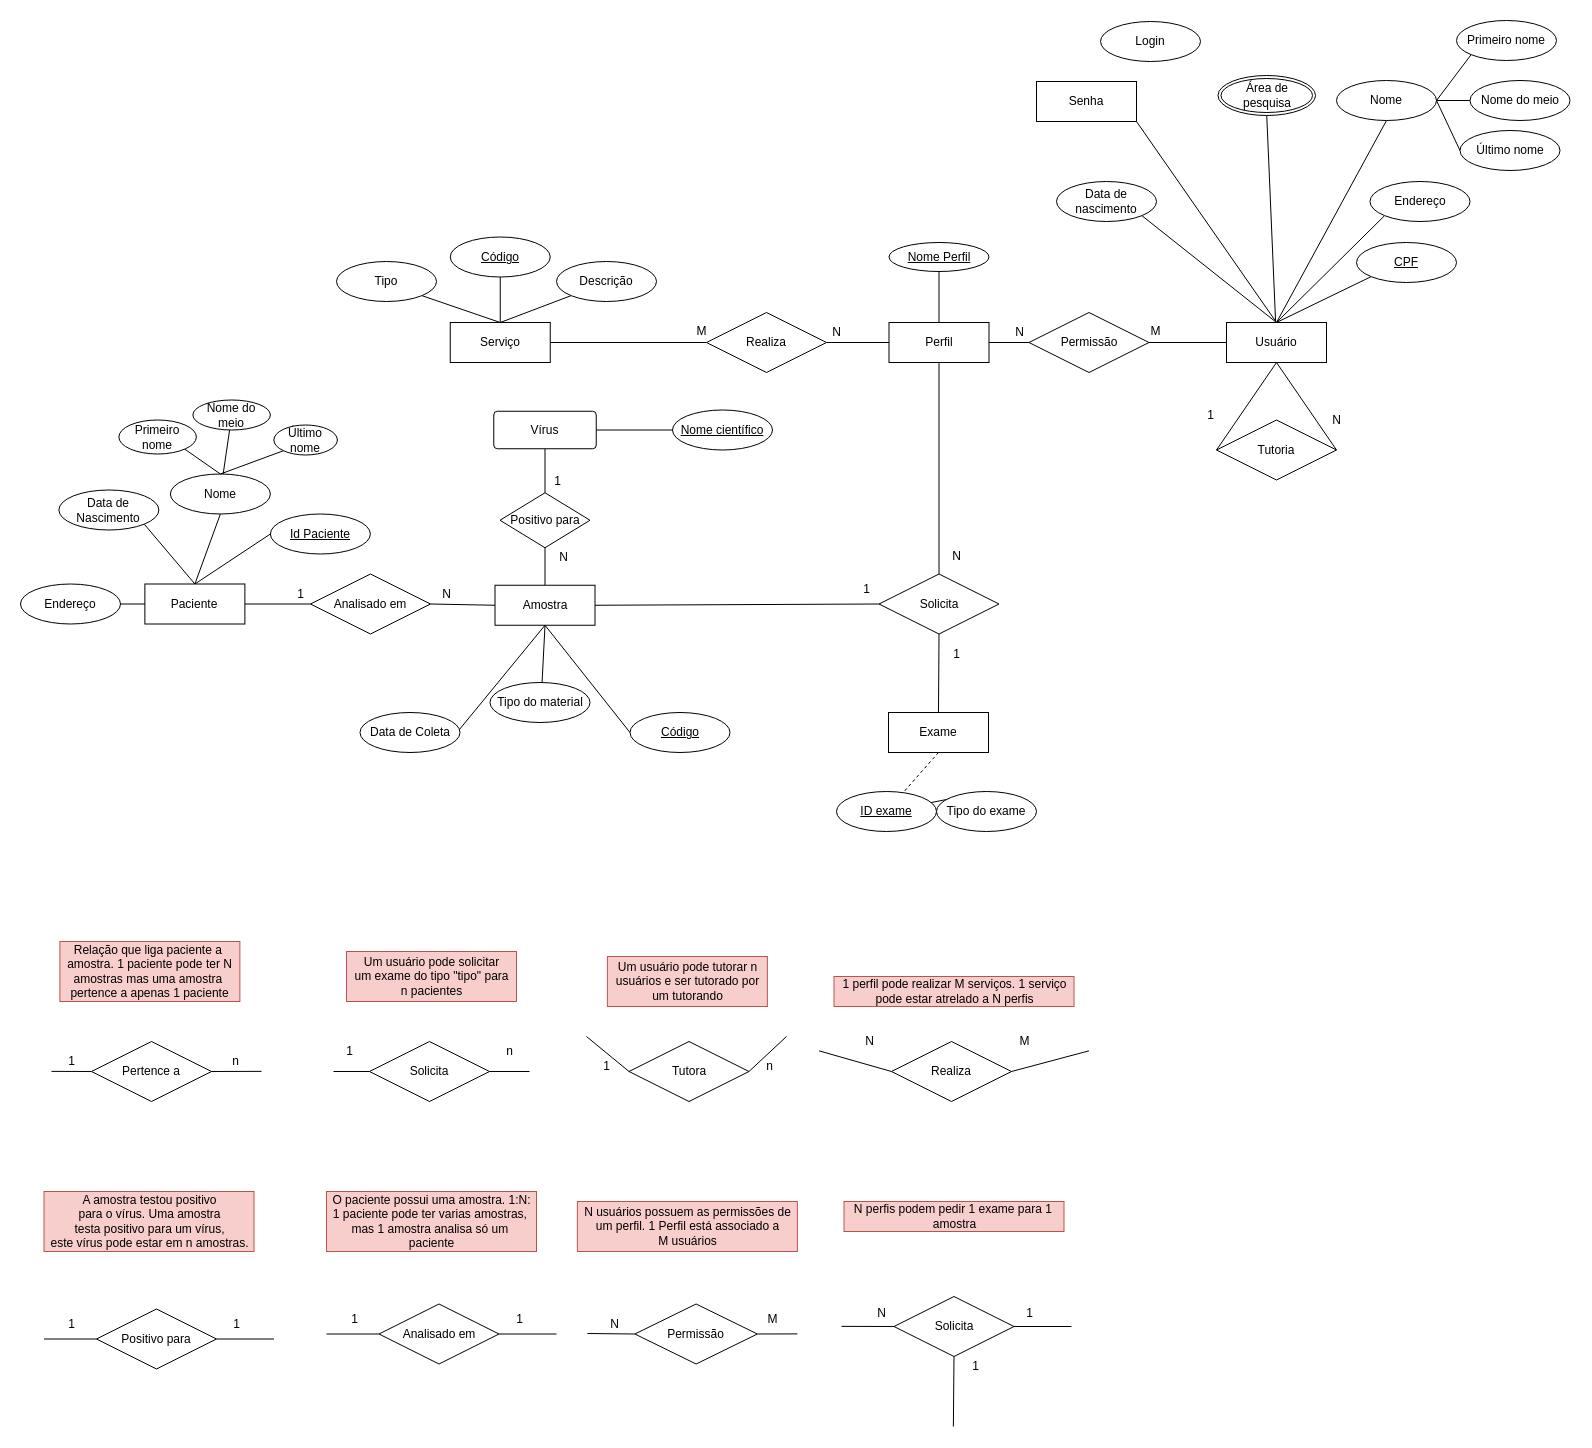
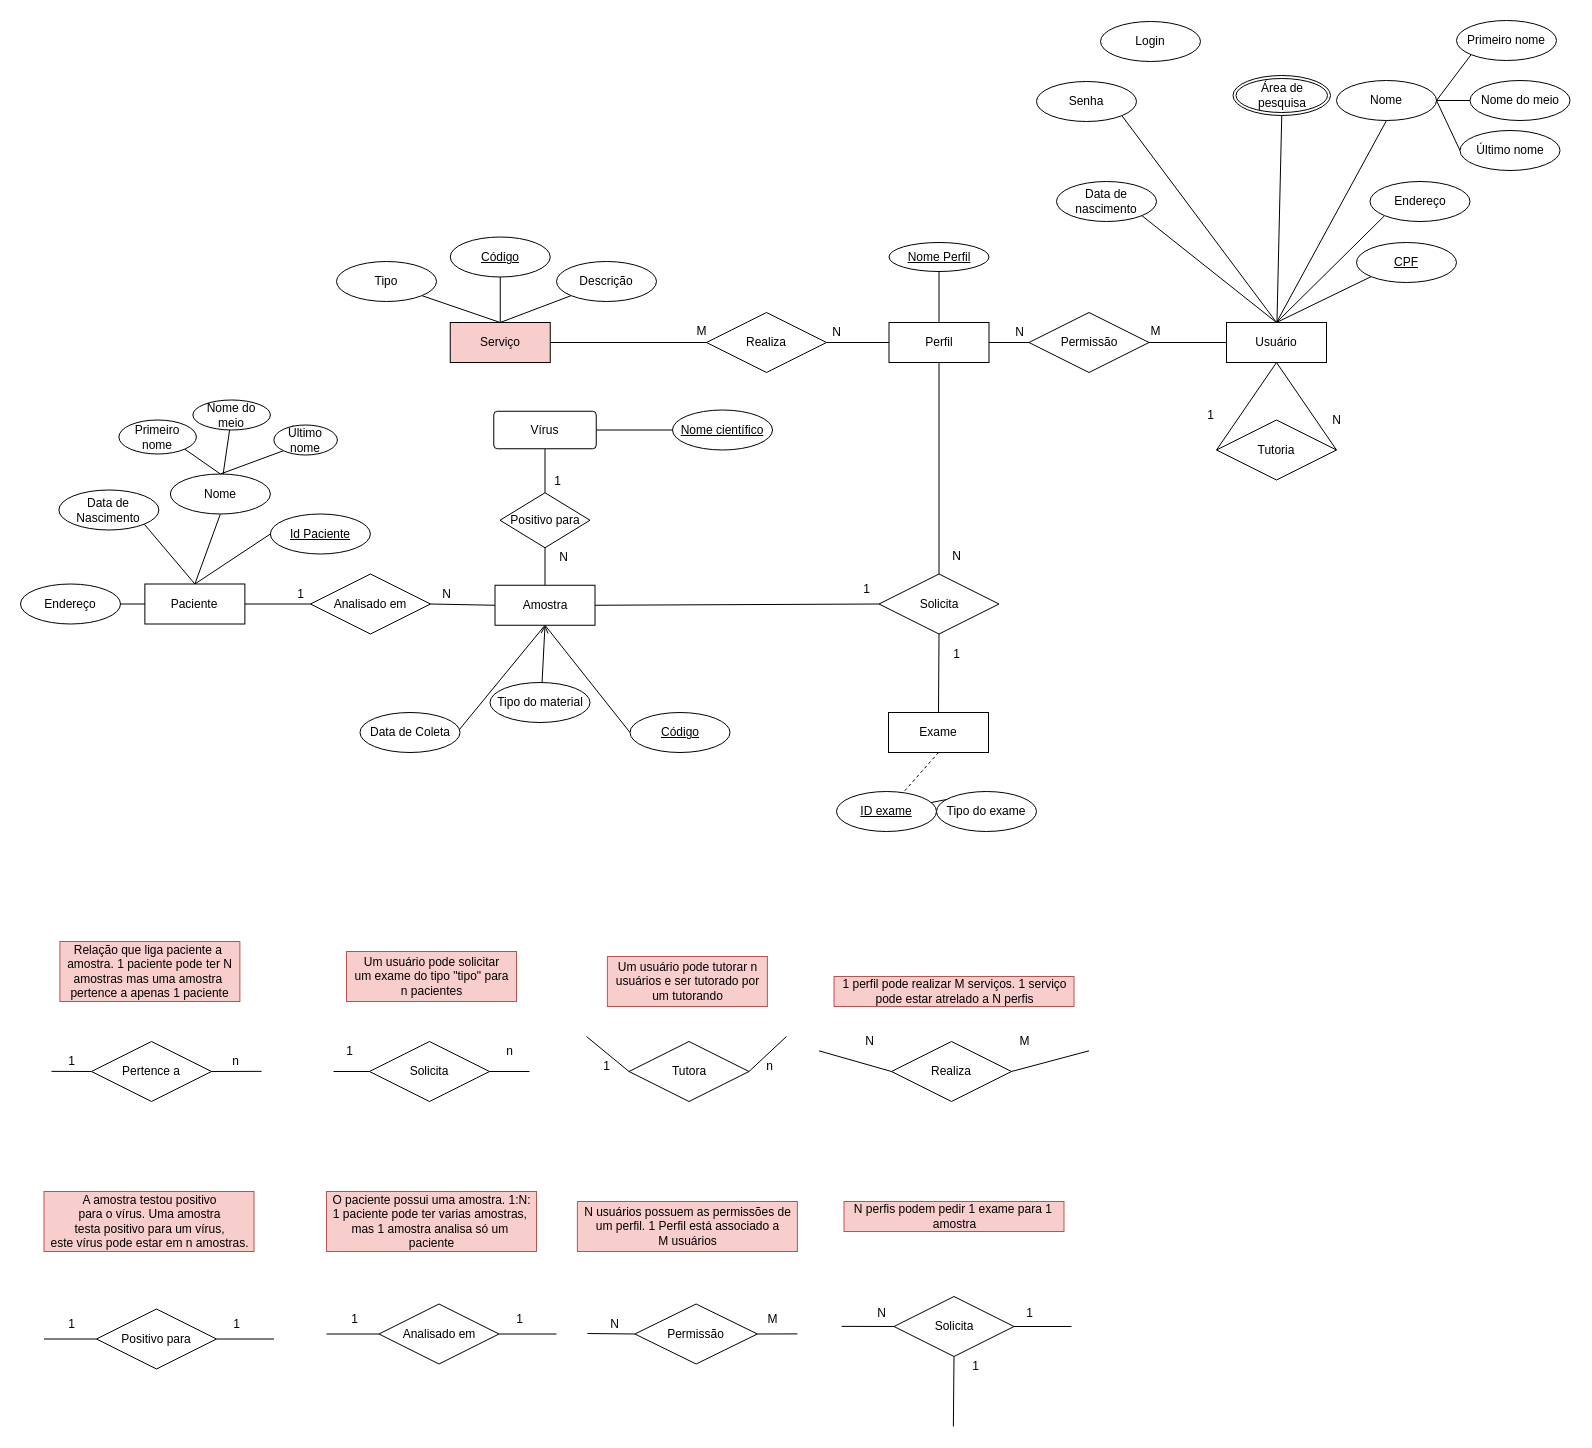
node "Área de pesquisa": moved (1267, 96) -> (1282, 96)
node "Senha": shape rectangle -> ellipse
node "Serviço": fillcolor #ffffff -> #f8cecc
edge "Amostra" -- "Tipo do material": arrowhead none -> open
